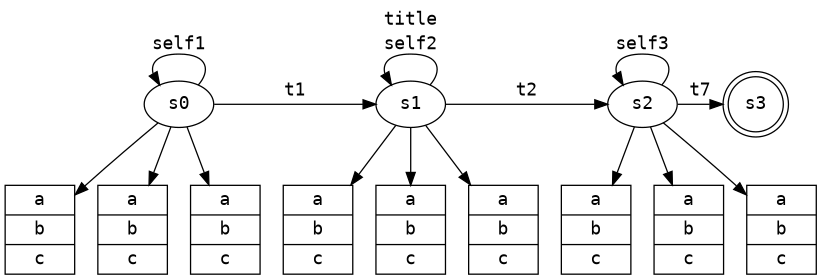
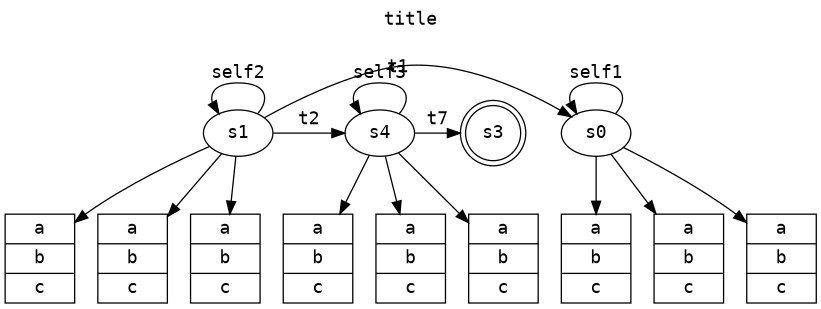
edge "s0" -> "s1": reversed
node "s2": label "s2" -> "s4"
